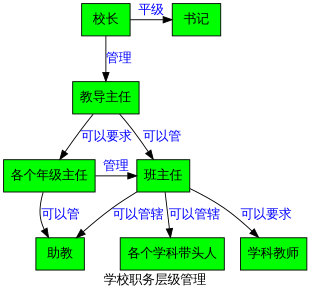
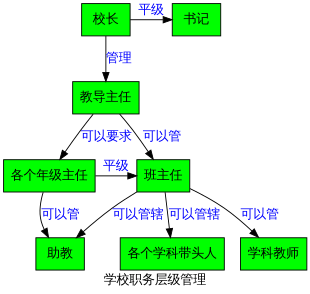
edge "各个年级主任" -> "班主任": label "管理" -> "平级"
edge "班主任" -> "学科教师": label "可以要求" -> "可以管"
